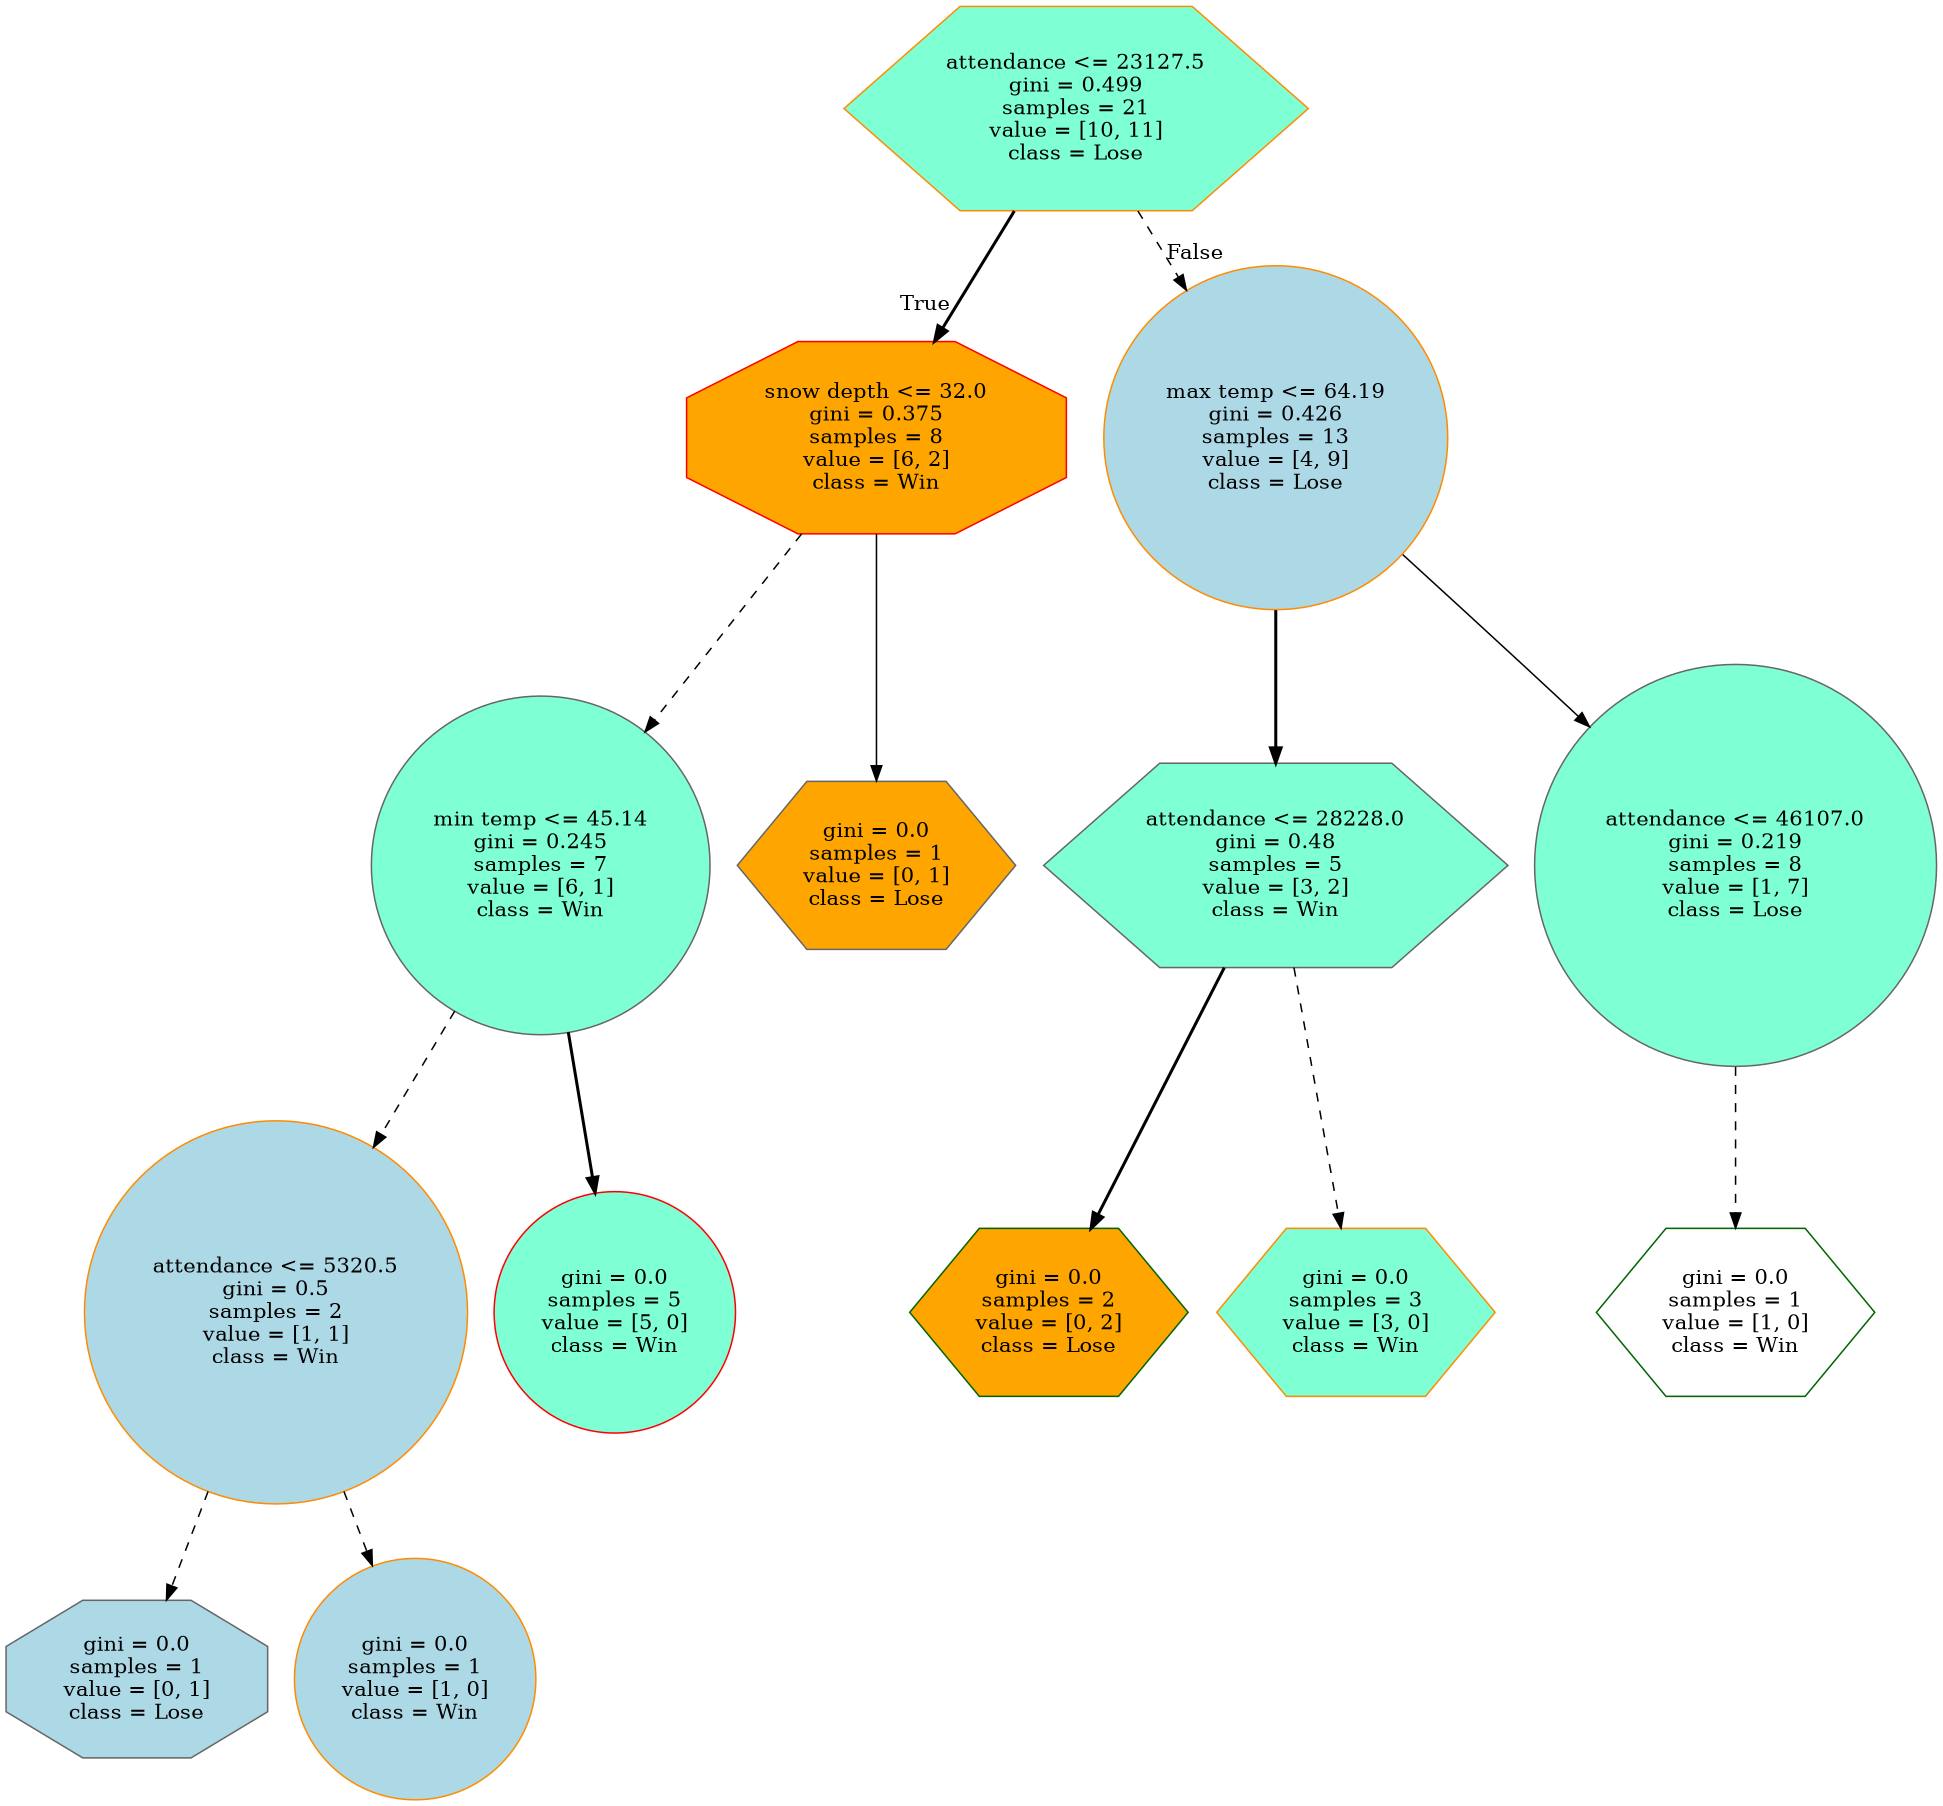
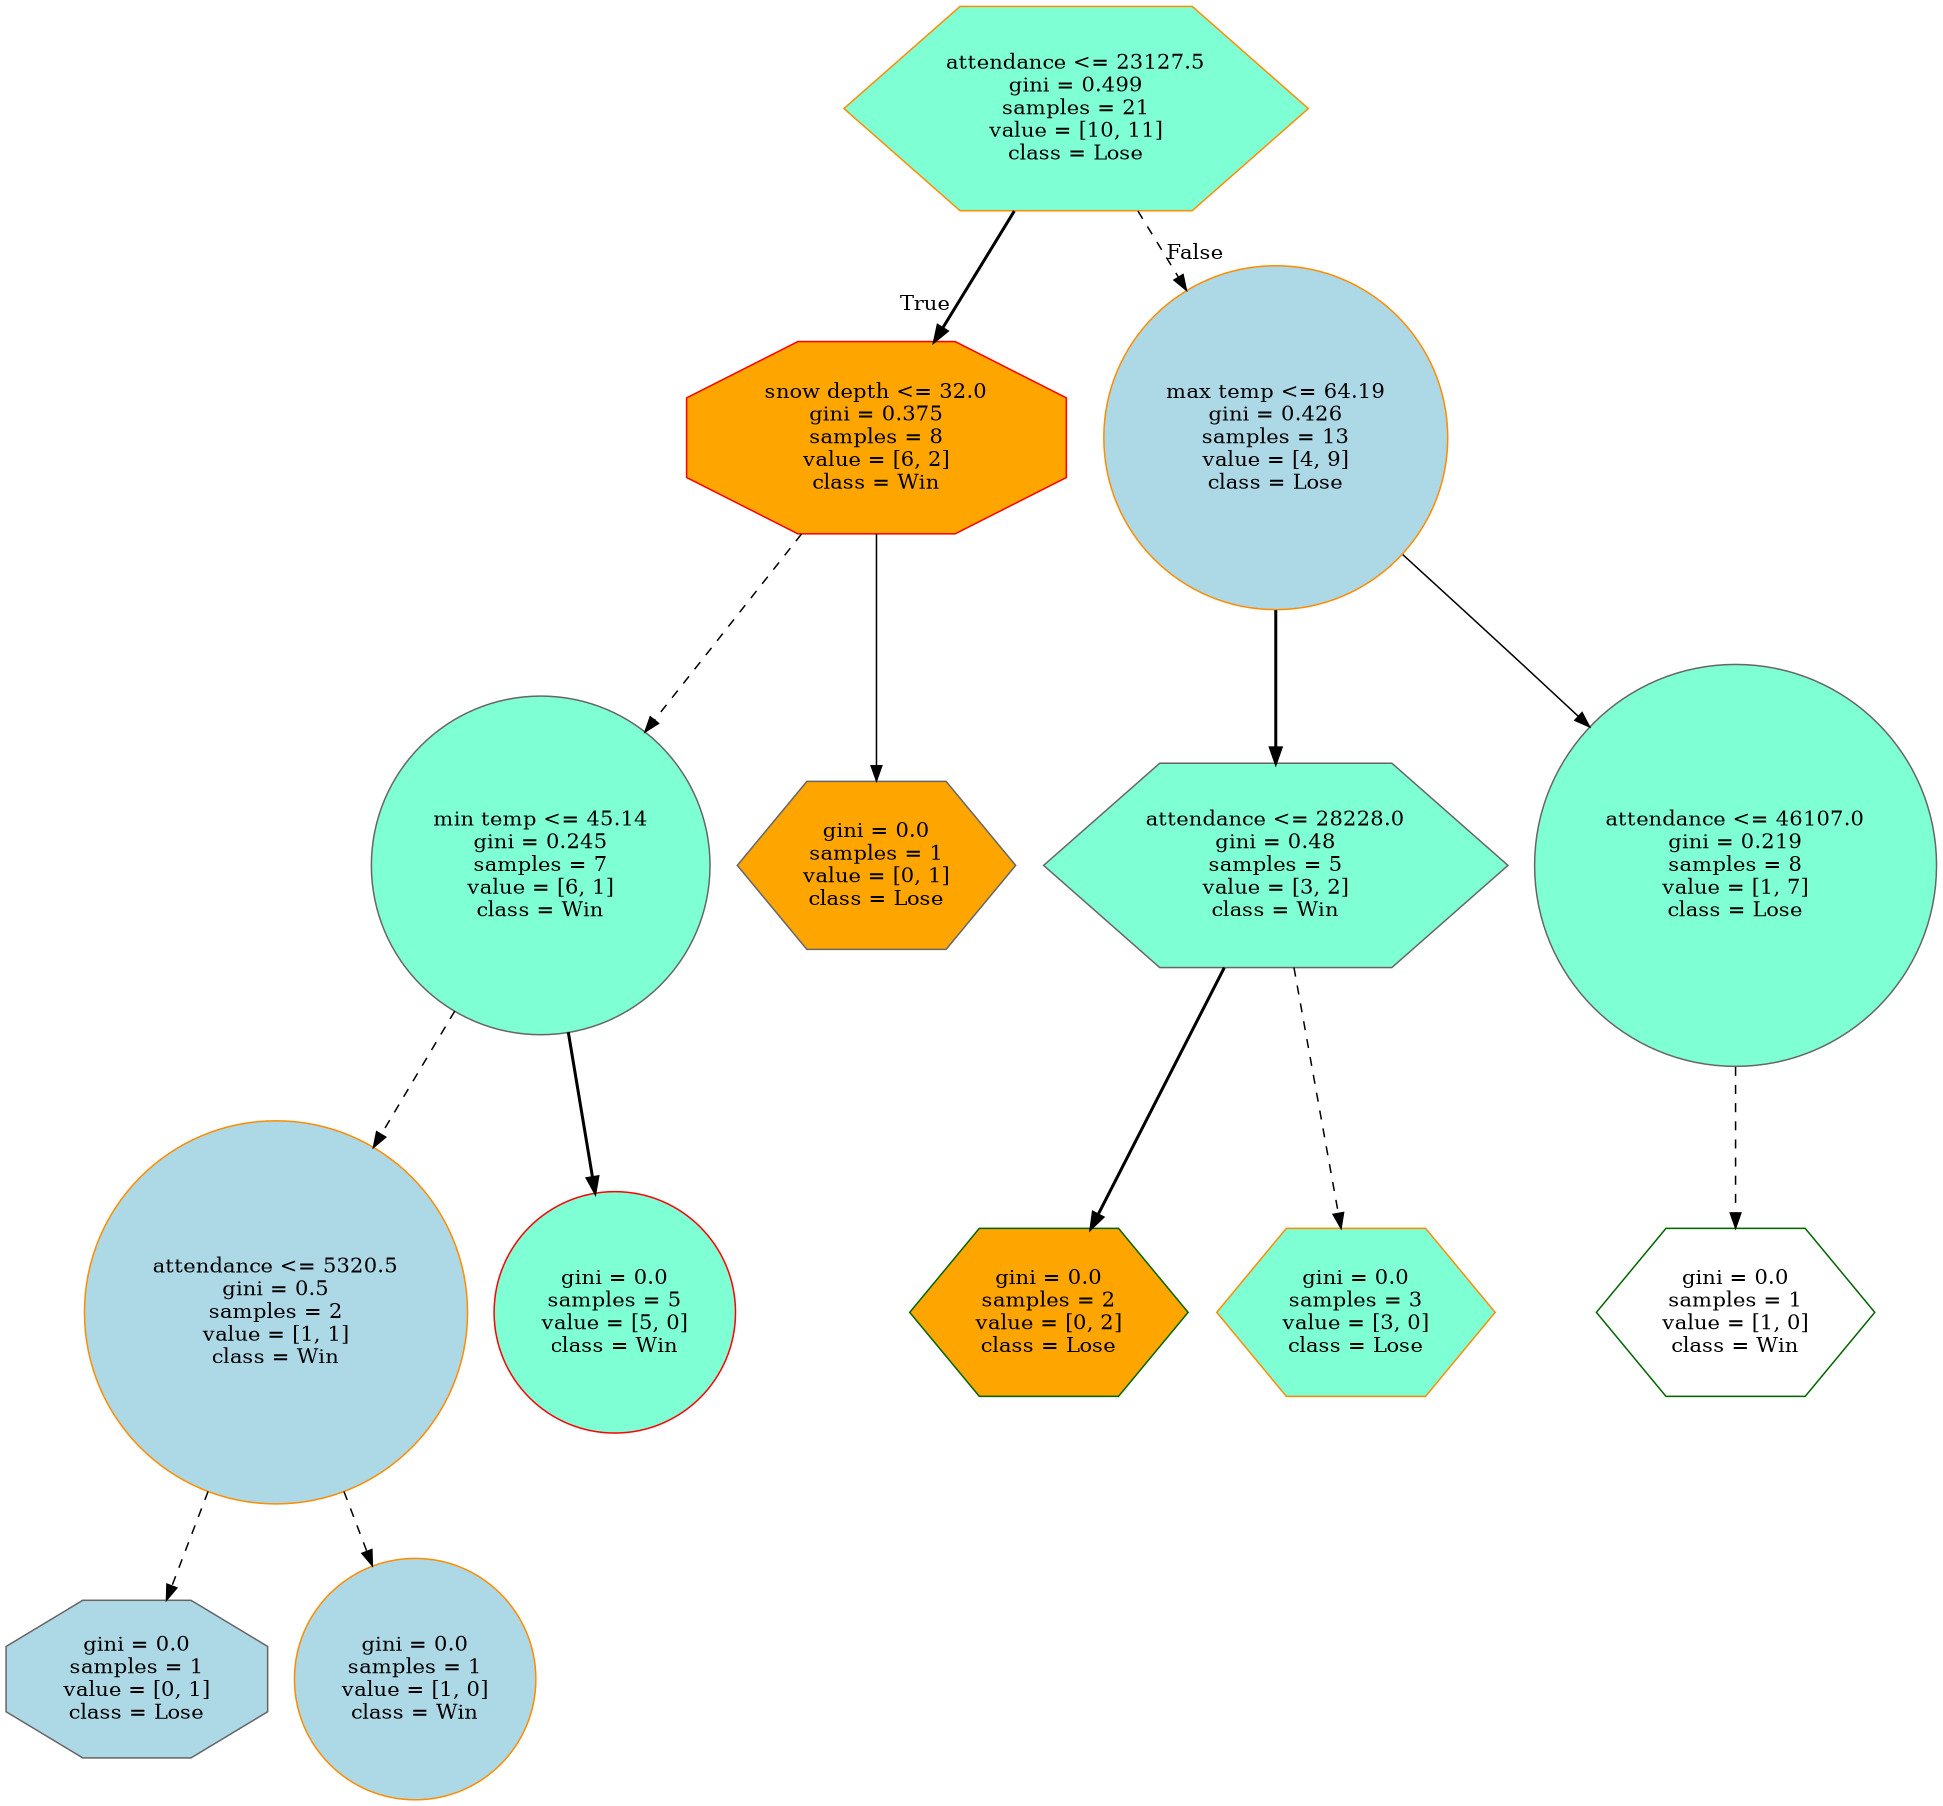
node "gini = 0.0 samples = 3 value = [3, 0] class = Win": label "gini = 0.0 samples = 3 value = [3, 0] class = Win" -> "gini = 0.0 samples = 3 value = [3, 0] class = Lose"
